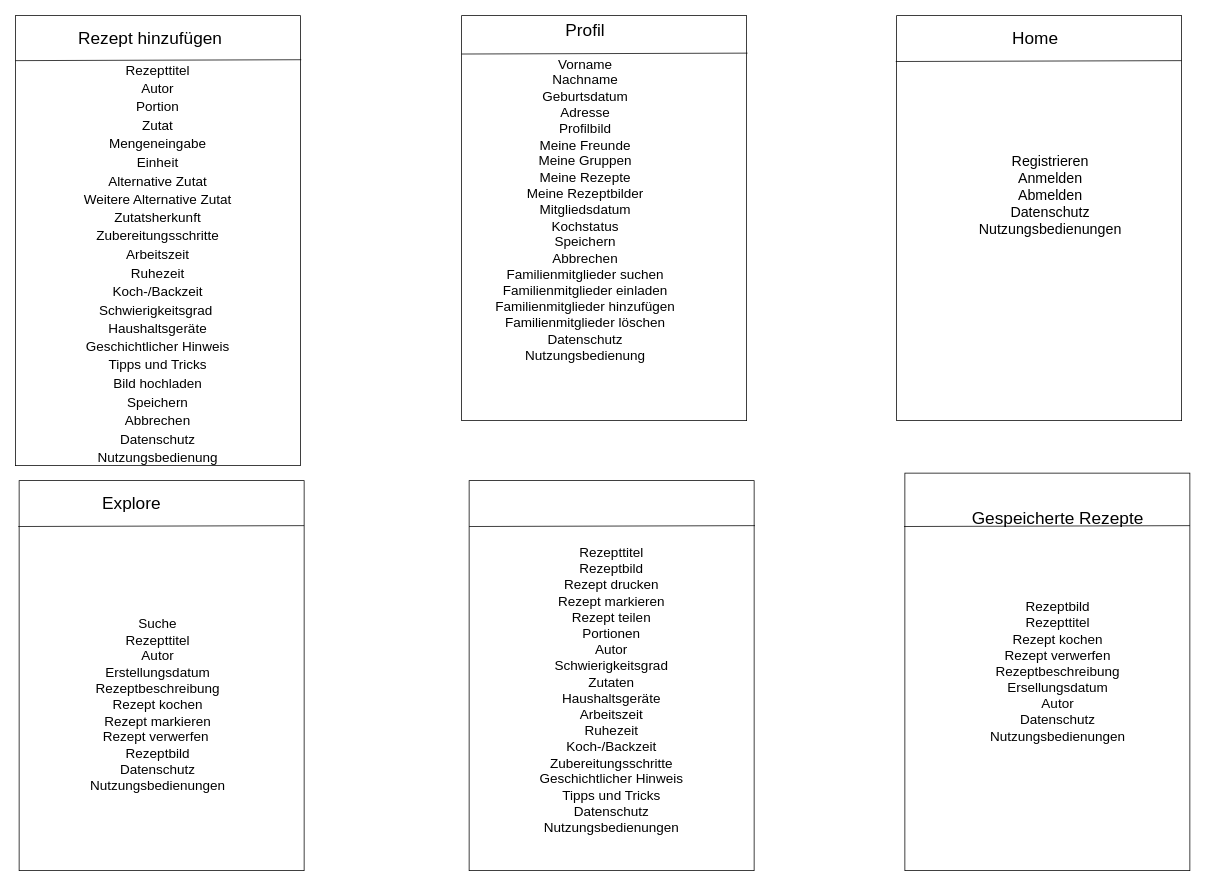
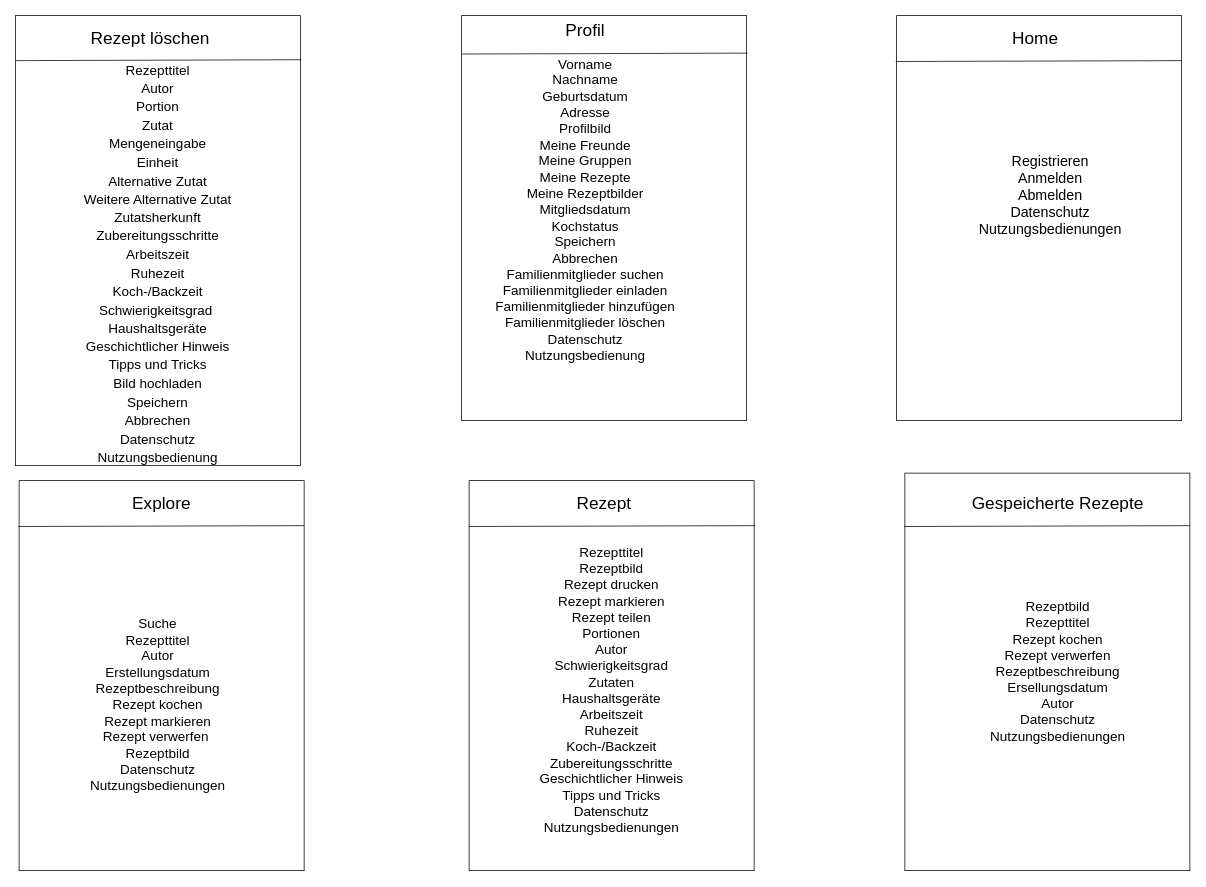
node "Rezept hinzufügen": label "Rezept hinzufügen" -> "Rezept löschen"
node "Explore": moved (132, 503) -> (162, 503)
node "Rezept": added
node "Gespeicherte Rezepte": moved (1058, 518) -> (1058, 503)
